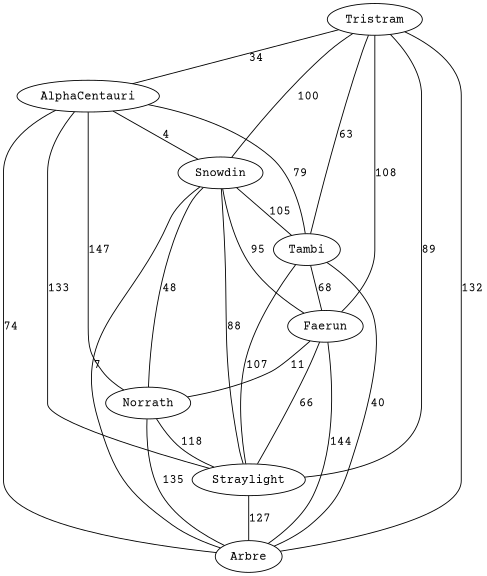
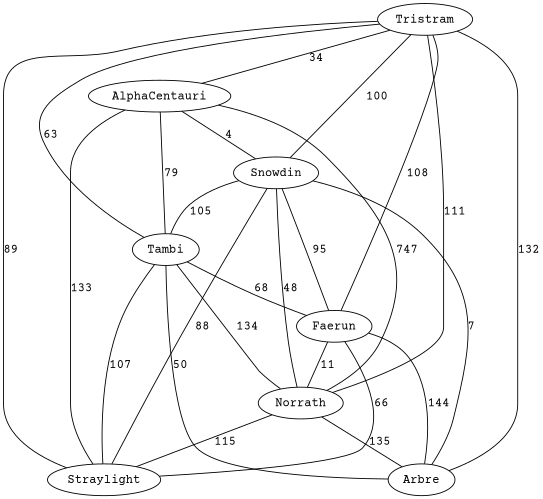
edge "Tristram" -- "Norrath": added, label "111"
edge "AlphaCentauri" -- "Norrath": label "147" -> "747"
edge "Tambi" -- "Norrath": added, label "134"
edge "AlphaCentauri" -- "Arbre": removed, label "74"
edge "Tambi" -- "Arbre": label "40" -> "50"
edge "Norrath" -- "Straylight": label "118" -> "115"
edge "Straylight" -- "Arbre": removed, label "127"
